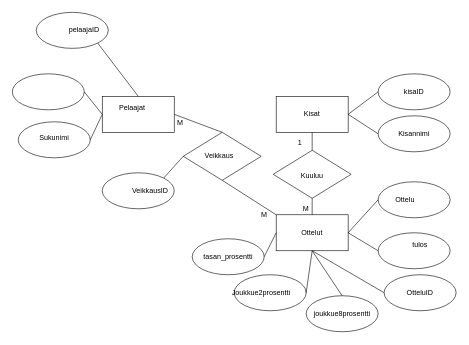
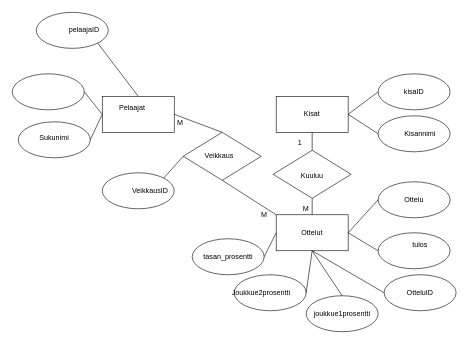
node "Kisannimi": moved (414, 134) -> (420, 134)
node "Ottelu": moved (405, 200) -> (414, 200)
node "joukkue8prosentti": label "joukkue8prosentti" -> "joukkue1prosentti"
